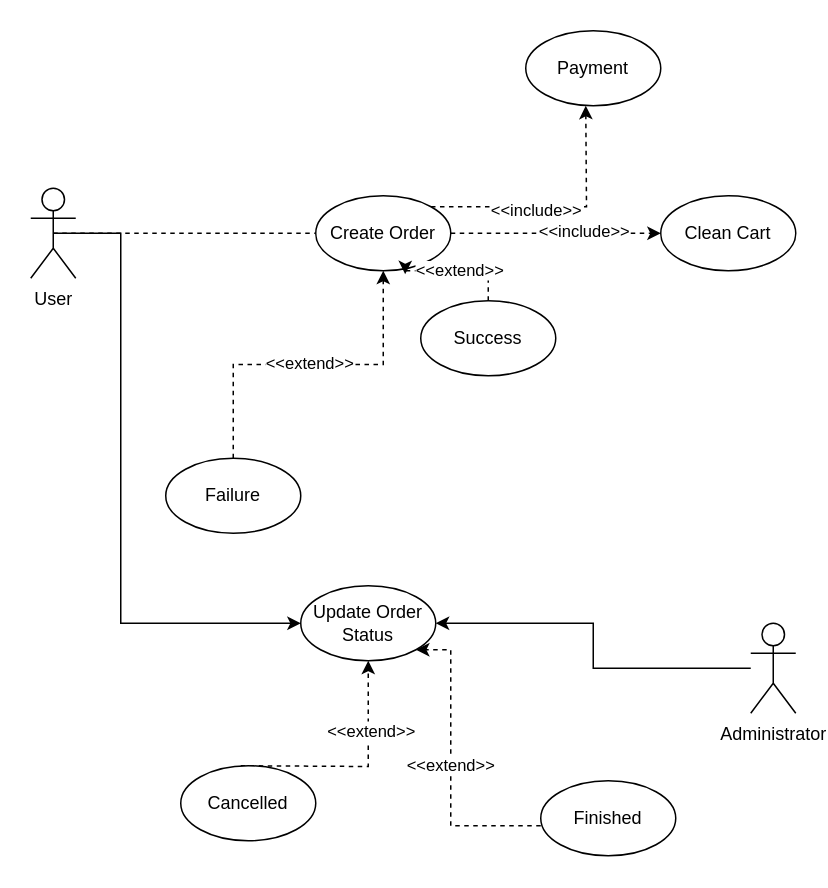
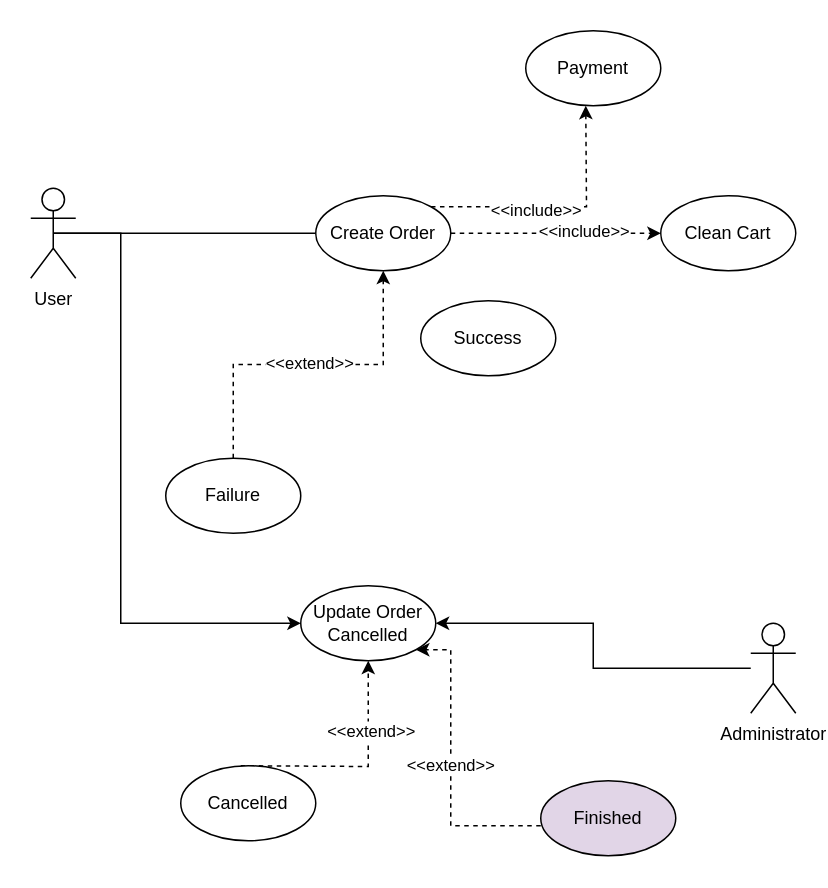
edge "User" -- "Create Order": style dashed -> solid
edge "Success" -> "Create Order": removed, label "<<extend>>"
node "Update Order Status": label "Update Order Status" -> "Update Order Cancelled"
node "Finished": fillcolor #ffffff -> #e1d5e7
